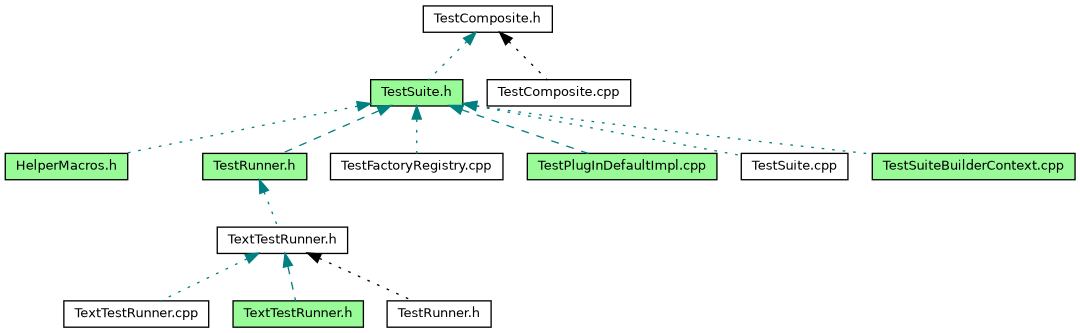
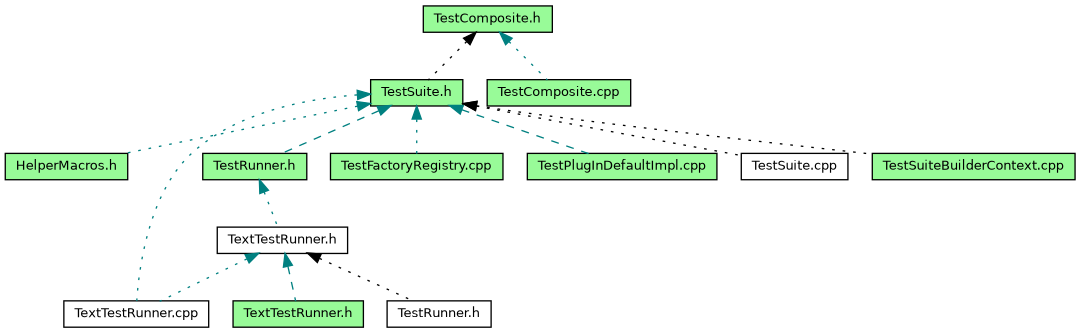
node "TestComposite.h": fillcolor white -> palegreen
edge "TestSuite.h" -> "TestComposite.h": color teal -> black
edge "TestComposite.cpp" -> "TestComposite.h": color black -> teal
node "TestComposite.cpp": fillcolor white -> palegreen
edge "TestSuiteBuilderContext.cpp" -> "TestSuite.h": color teal -> black
edge "TestSuite.cpp" -> "TestSuite.h": color teal -> black
edge "TextTestRunner.cpp" -> "TestSuite.h": added
node "TestFactoryRegistry.cpp": fillcolor white -> palegreen
